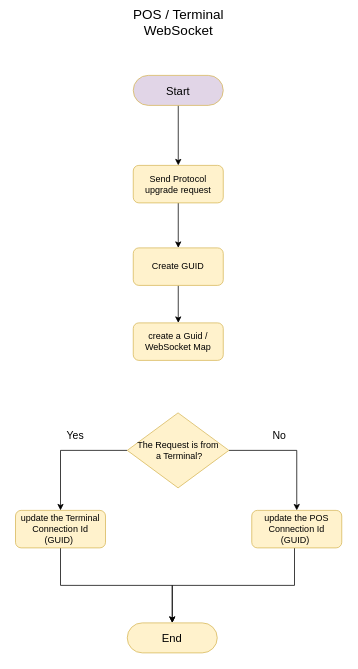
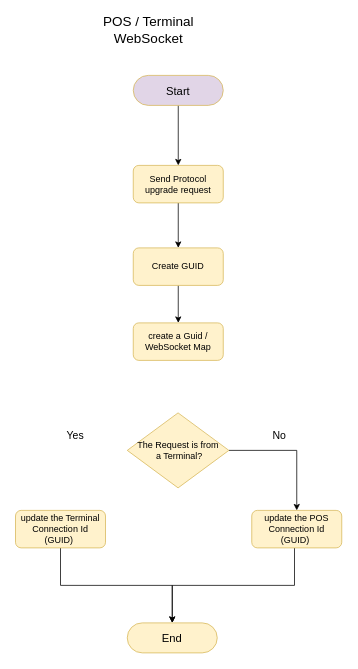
node "POS / Terminal WebSocket": moved (179, 23) -> (149, 30)
edge "The Request is from a Terminal?" -> "update the Terminal Connection Id (GUID)": removed
